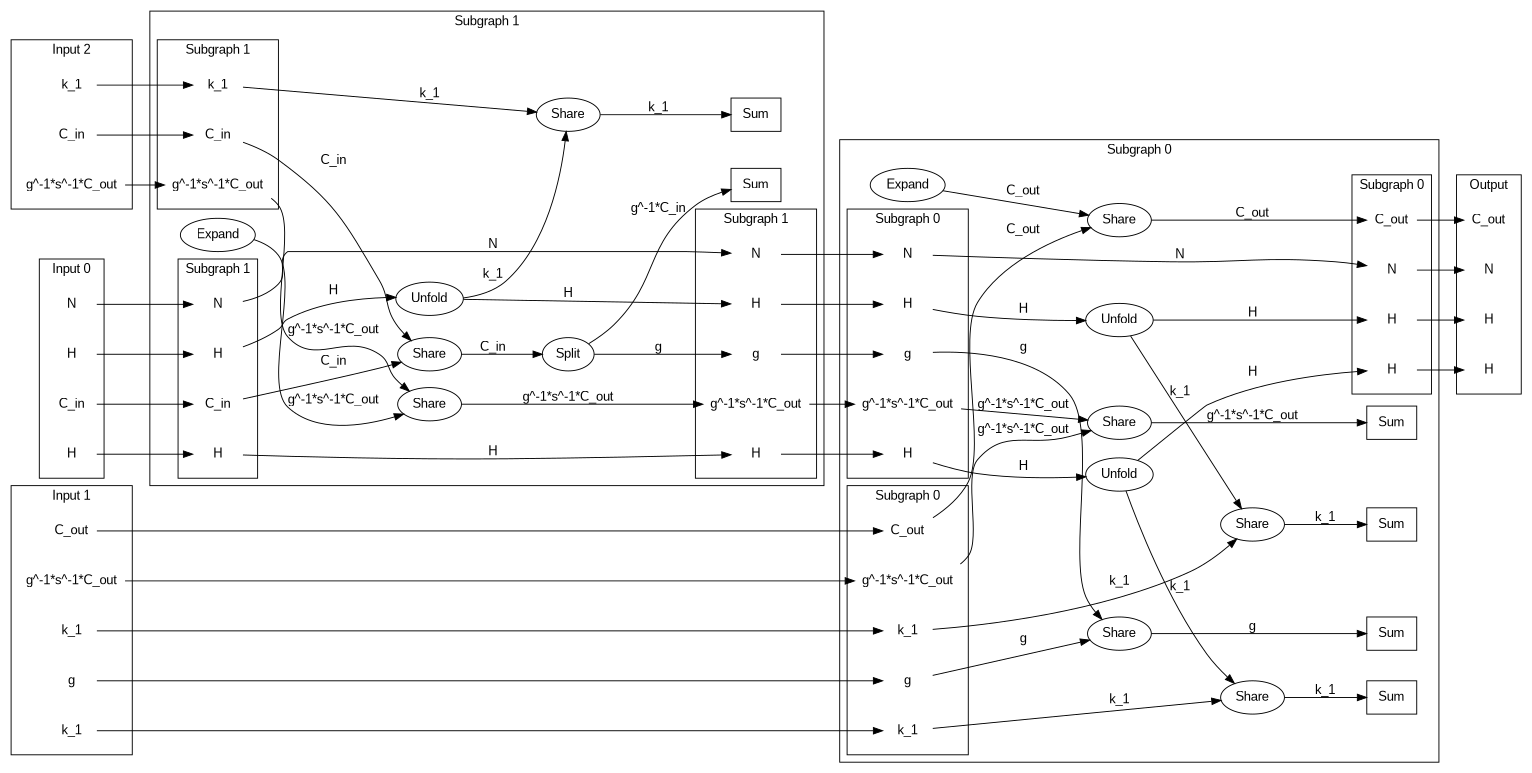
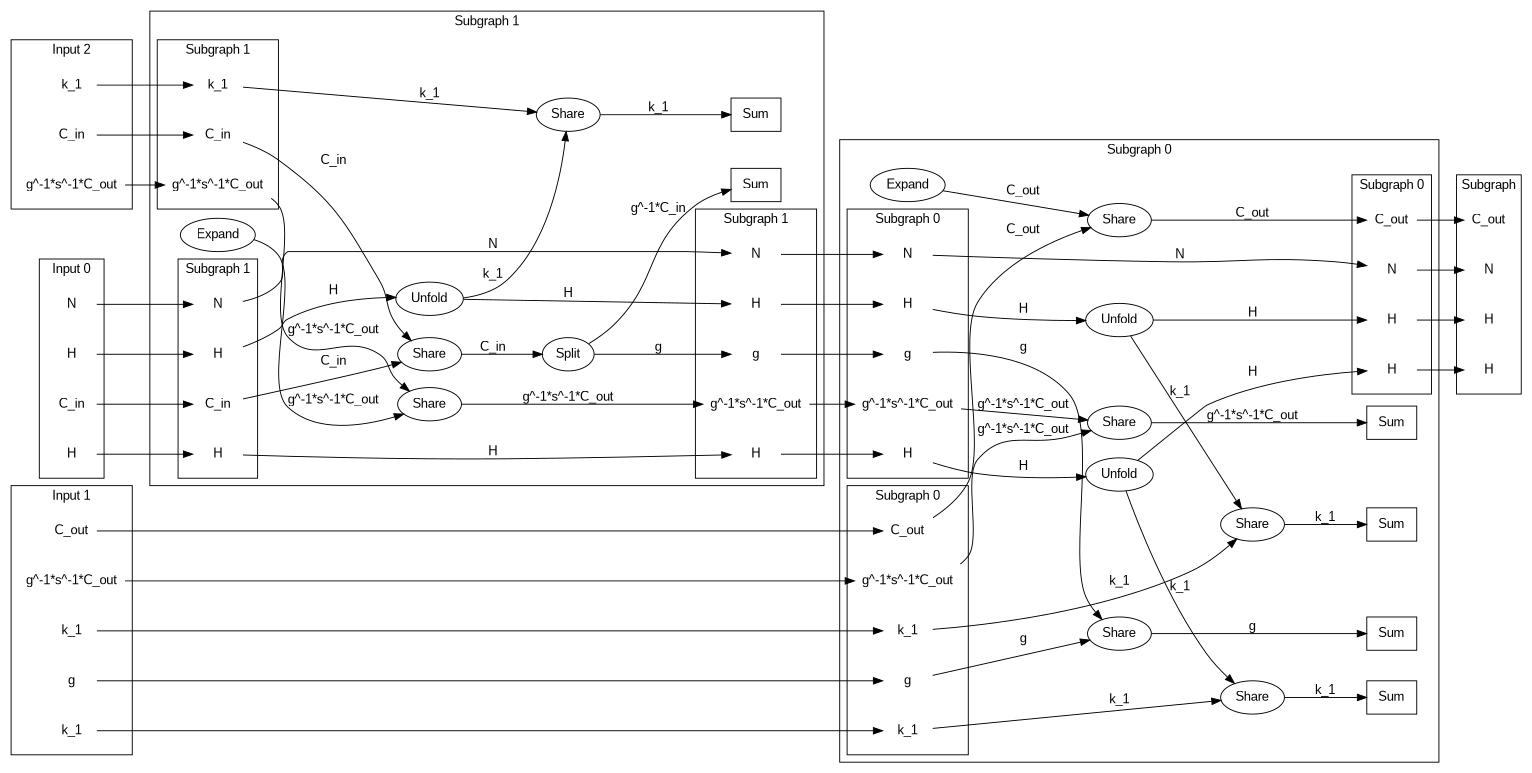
cluster "Output": label "Output" -> "Subgraph"
